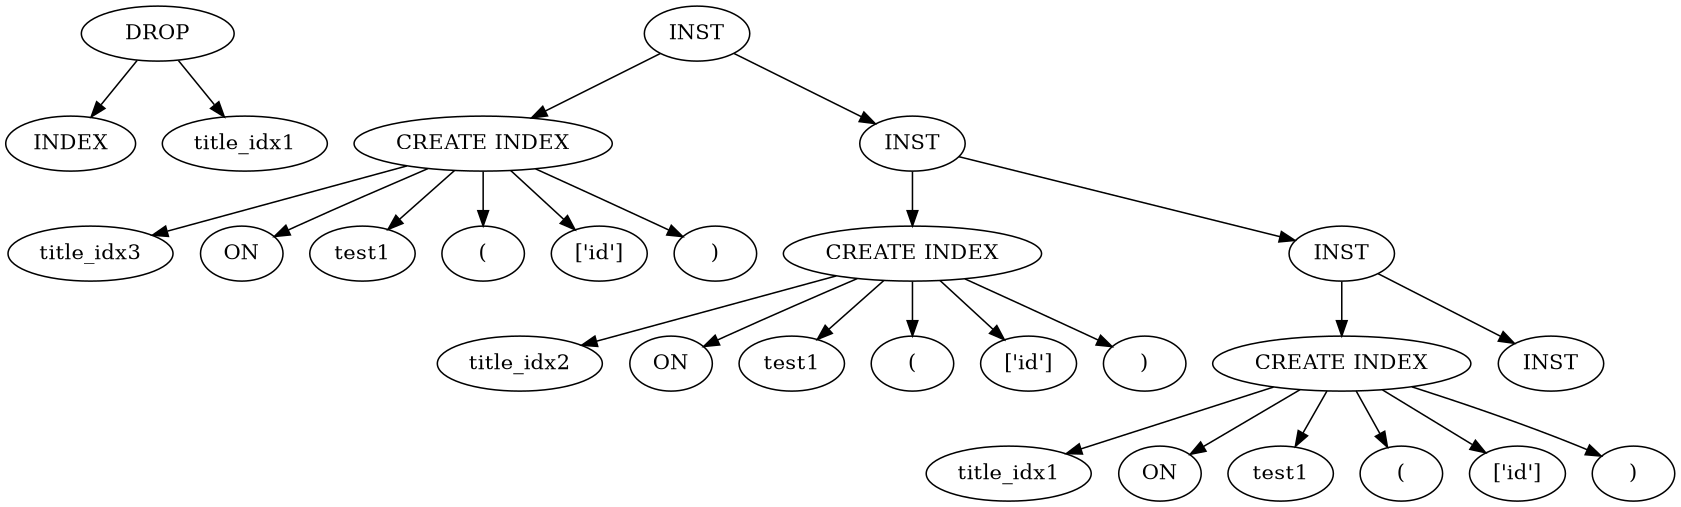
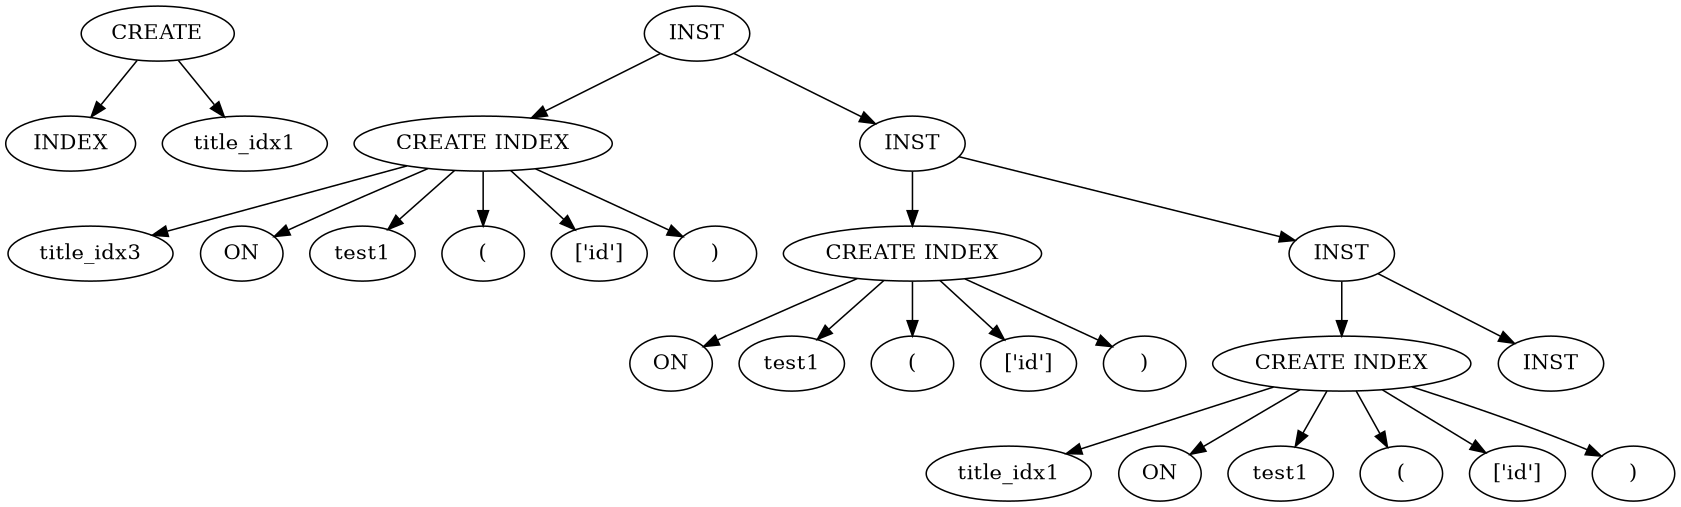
node "DROP": label "DROP" -> "CREATE"
node "title_idx2": removed
